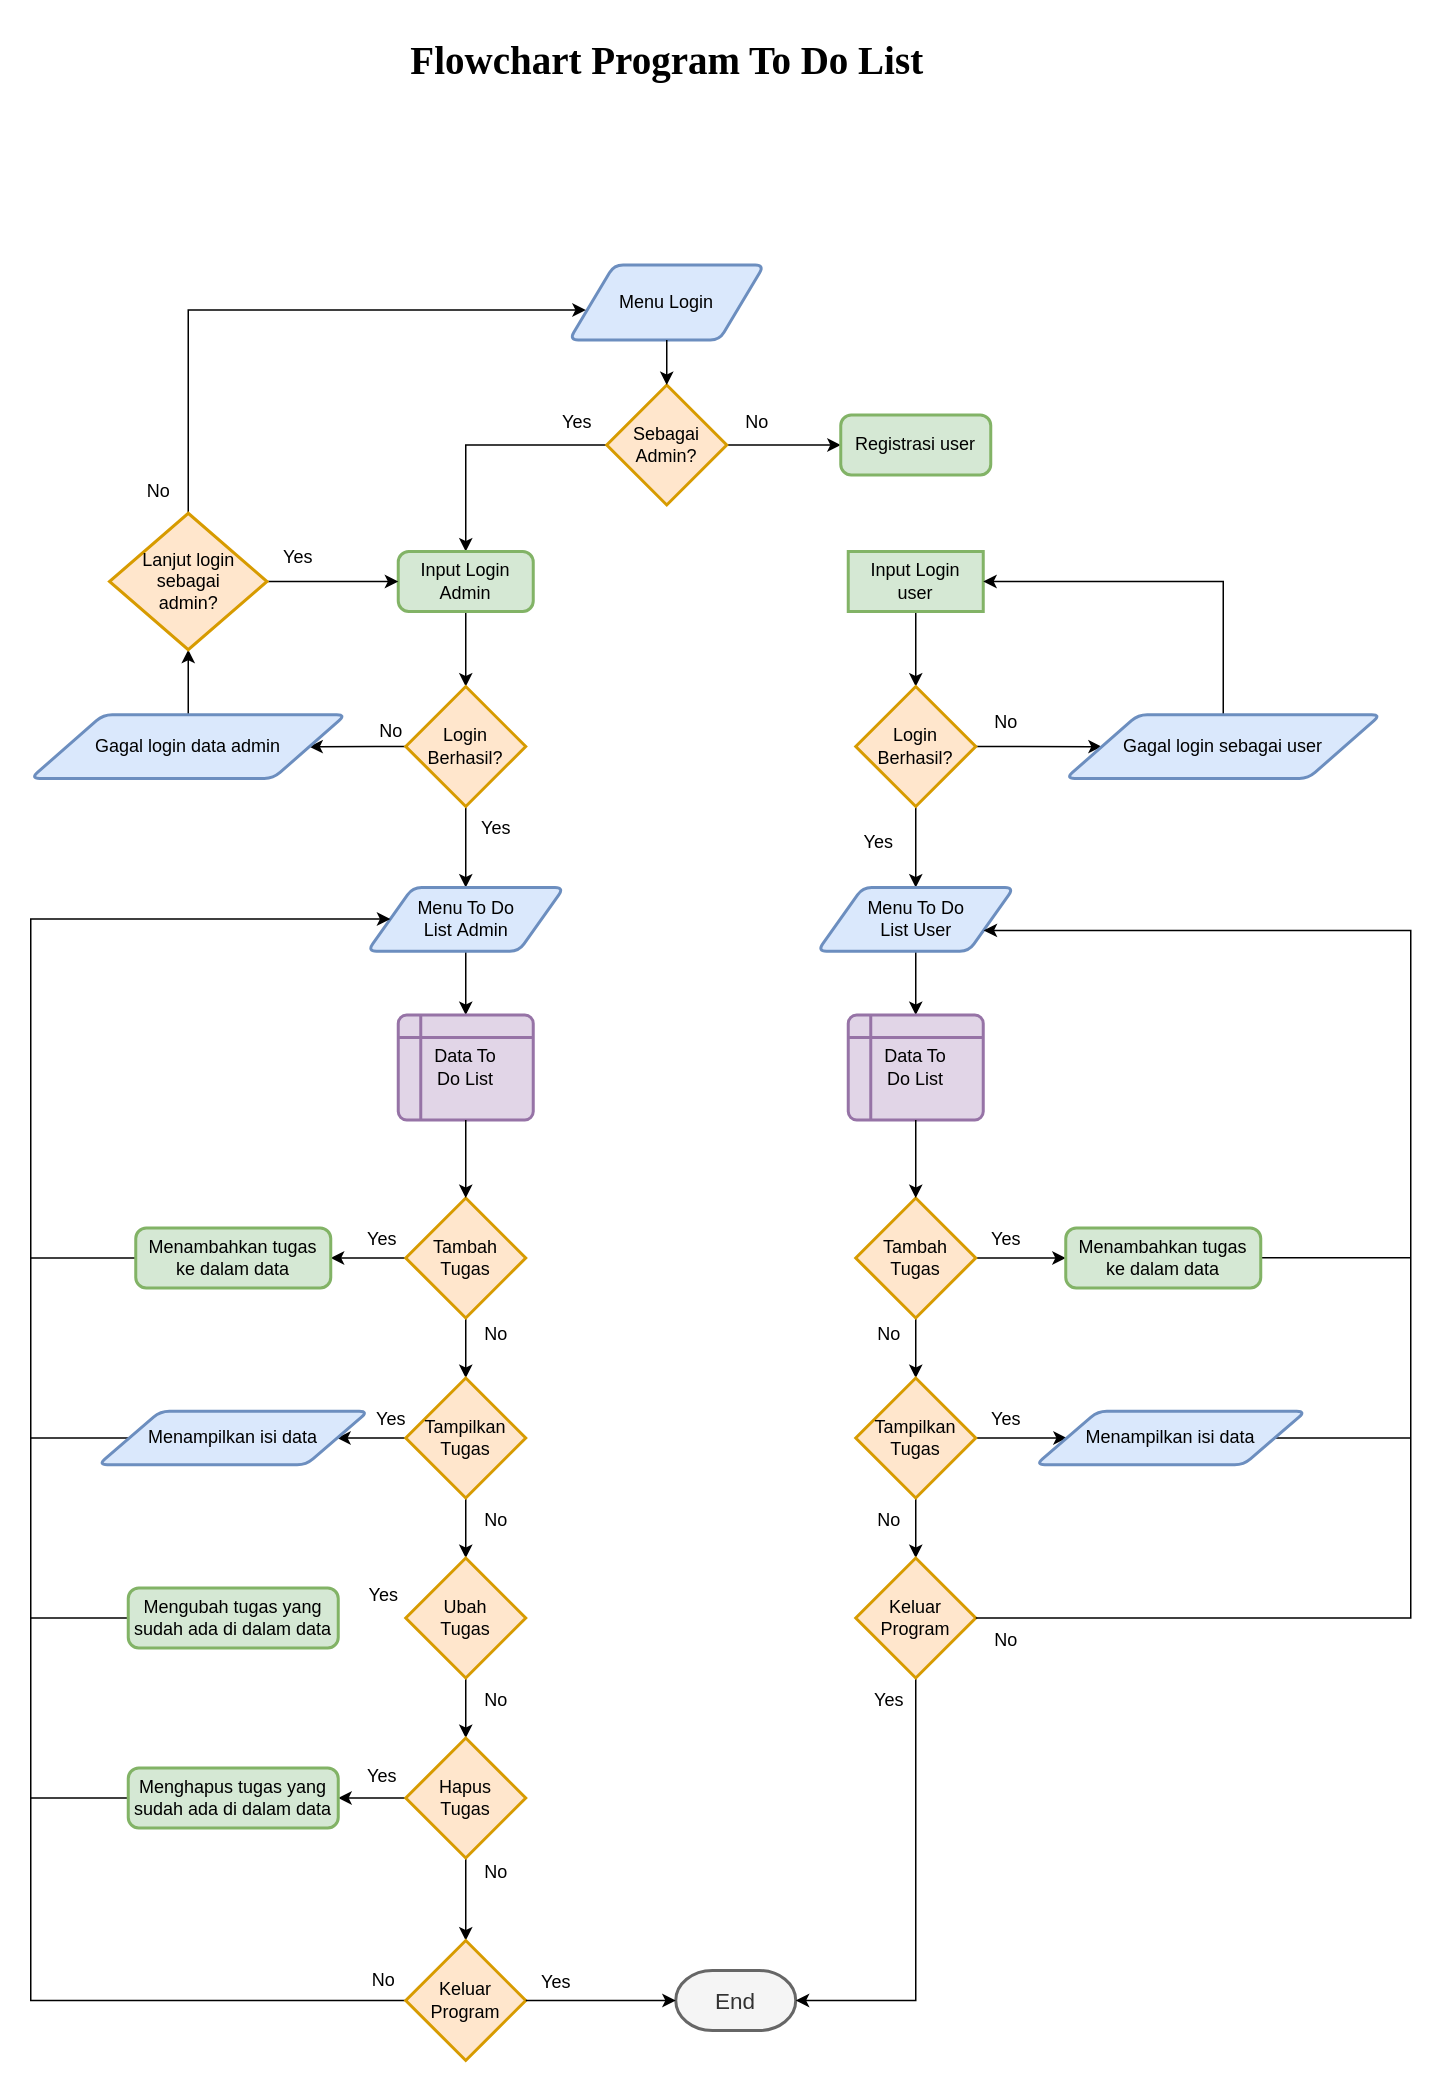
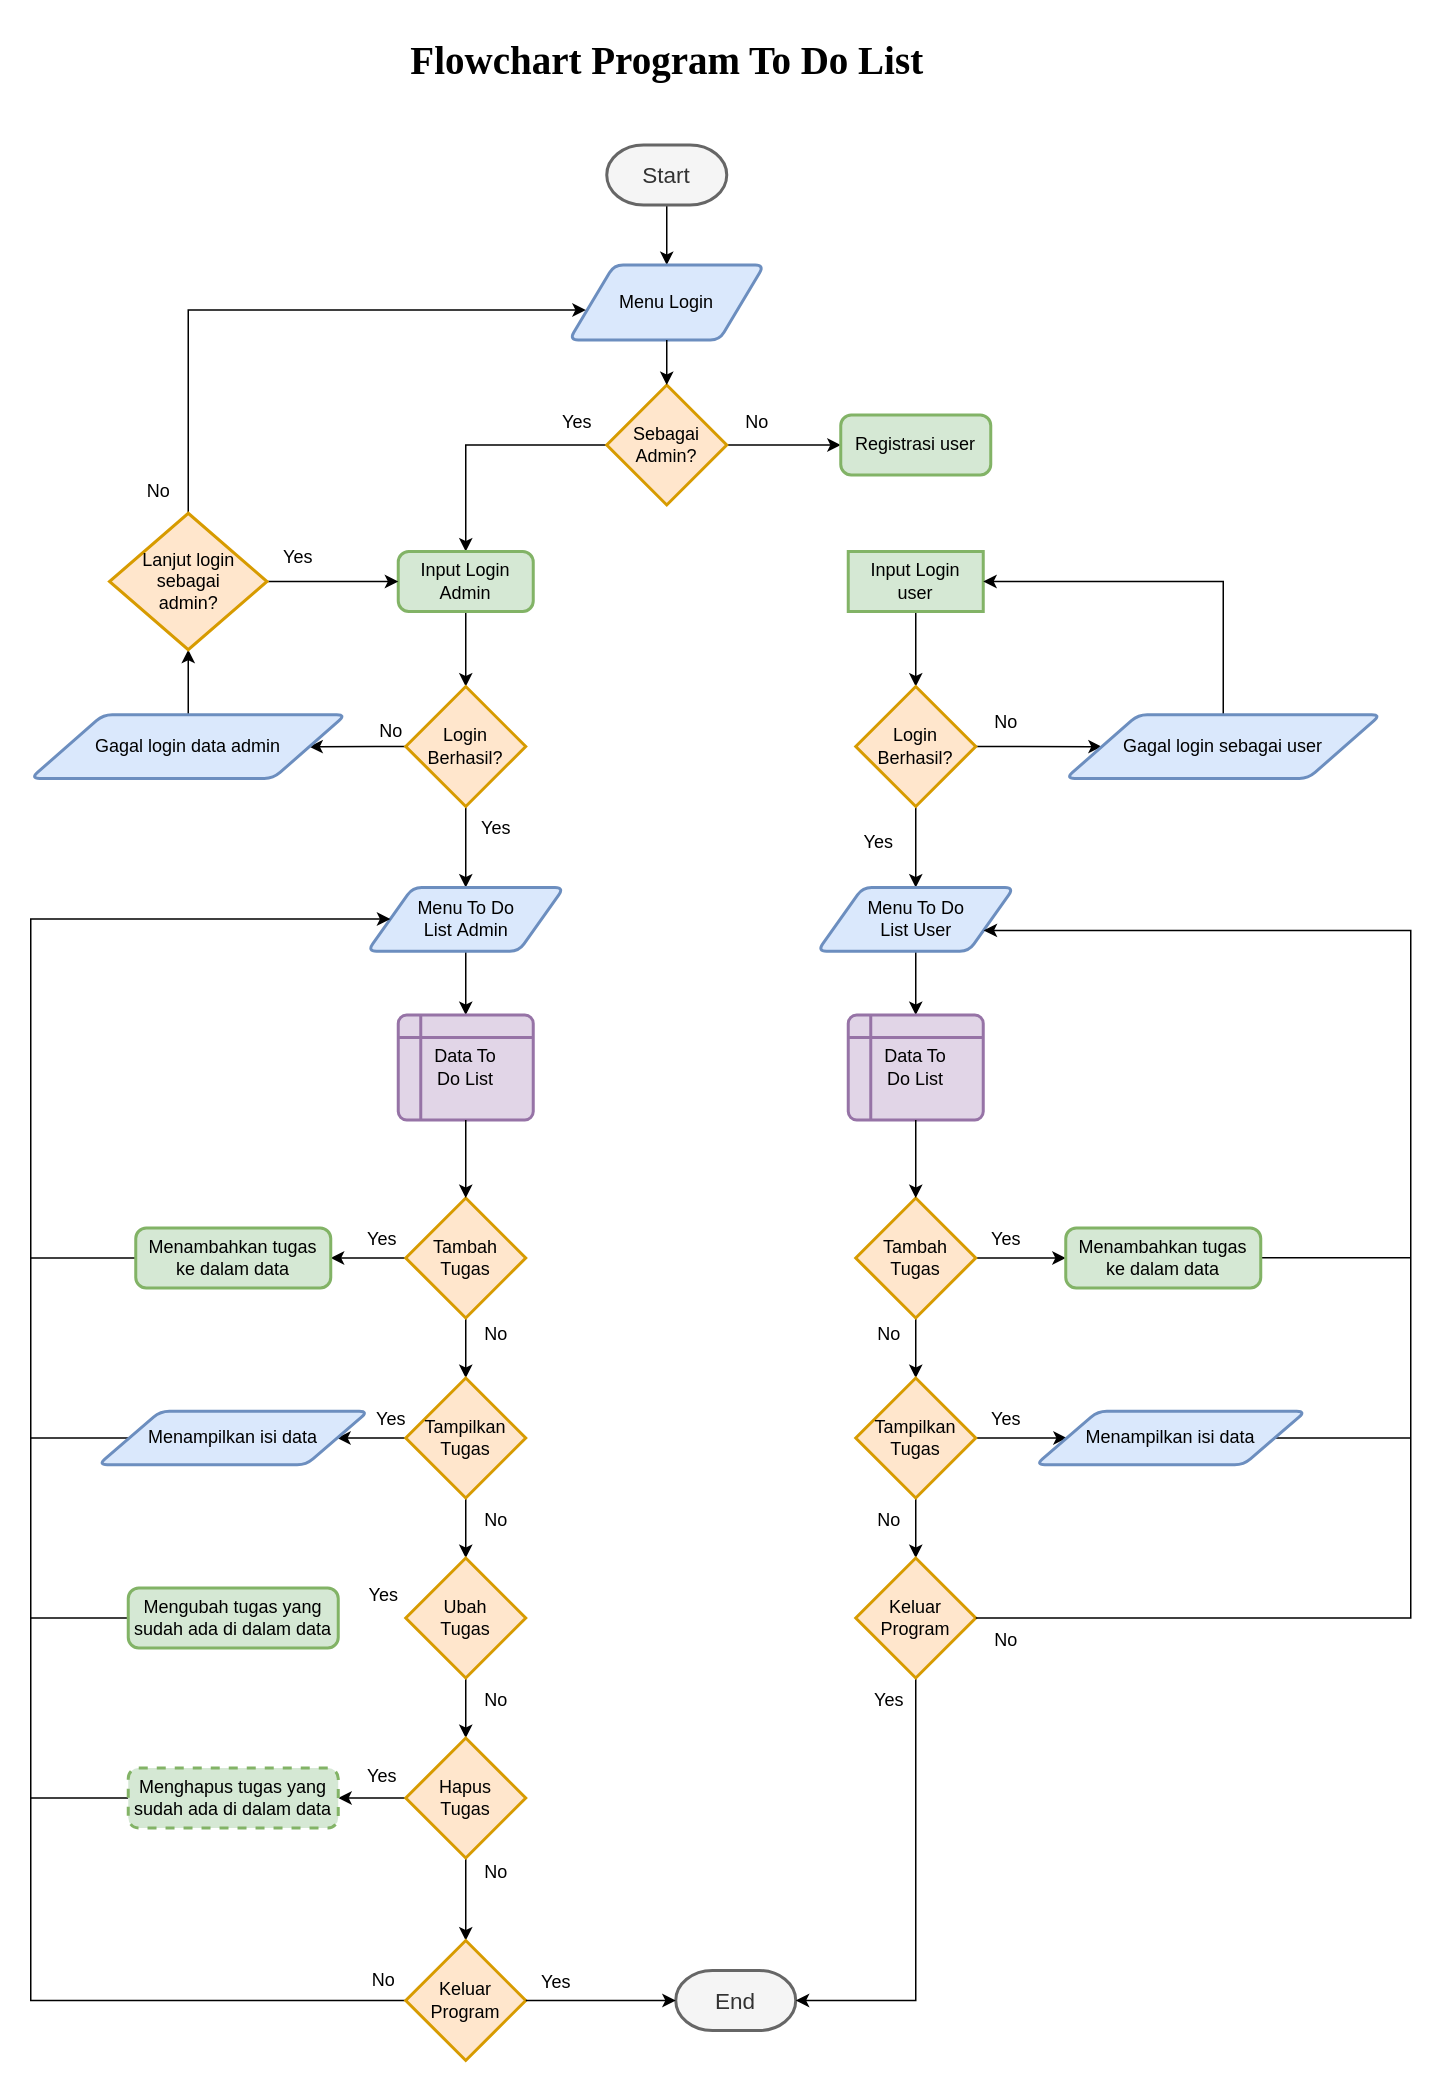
node "Start": added
edge "Start" -> "Menu Login": added
node "Menghapus tugas yang sudah ada di dalam data": style solid -> dashed
